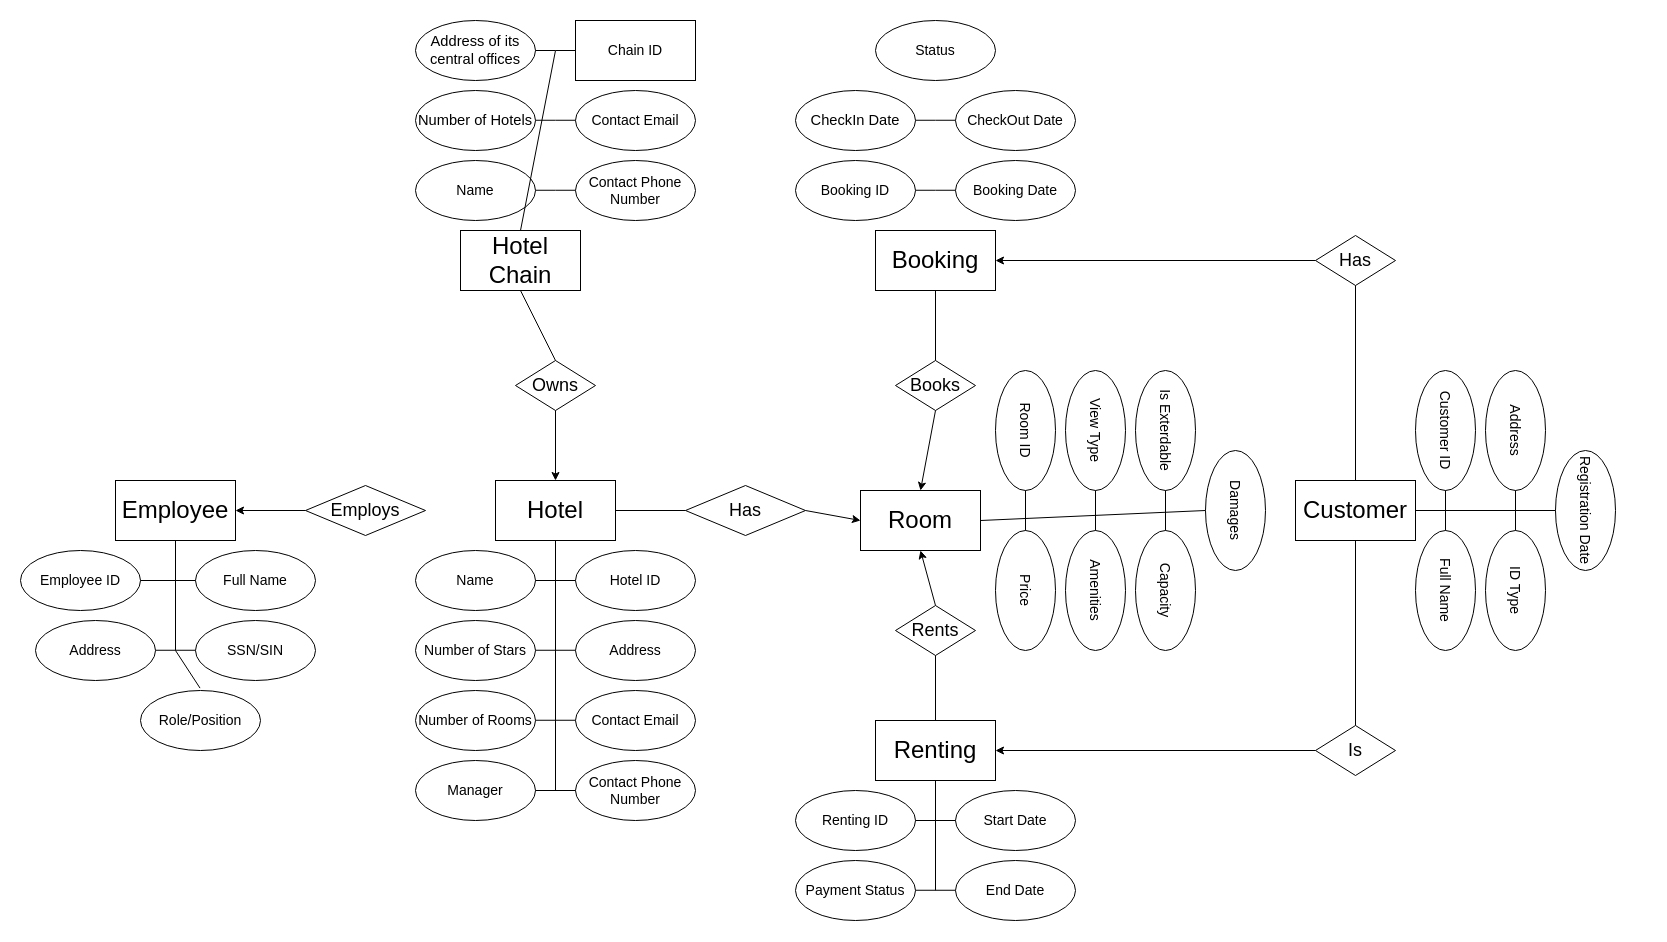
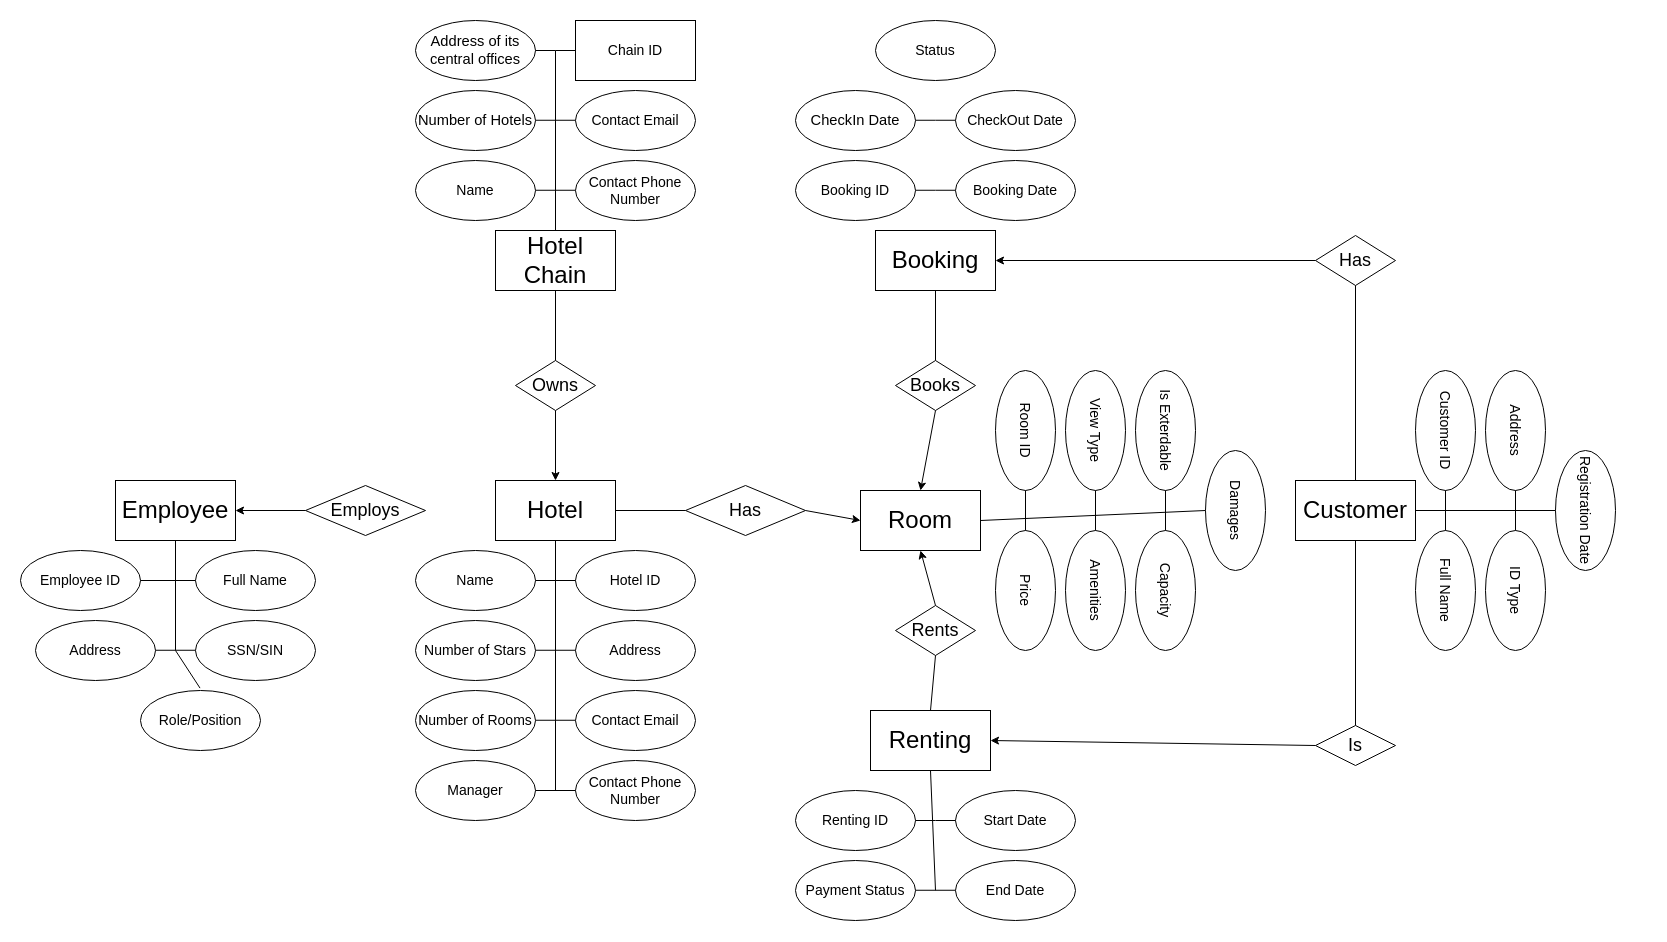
node "Hotel Chain": moved (521, 261) -> (556, 261)
node "Renting": moved (936, 751) -> (931, 741)
node "Is": size 80x50 -> 80x40
